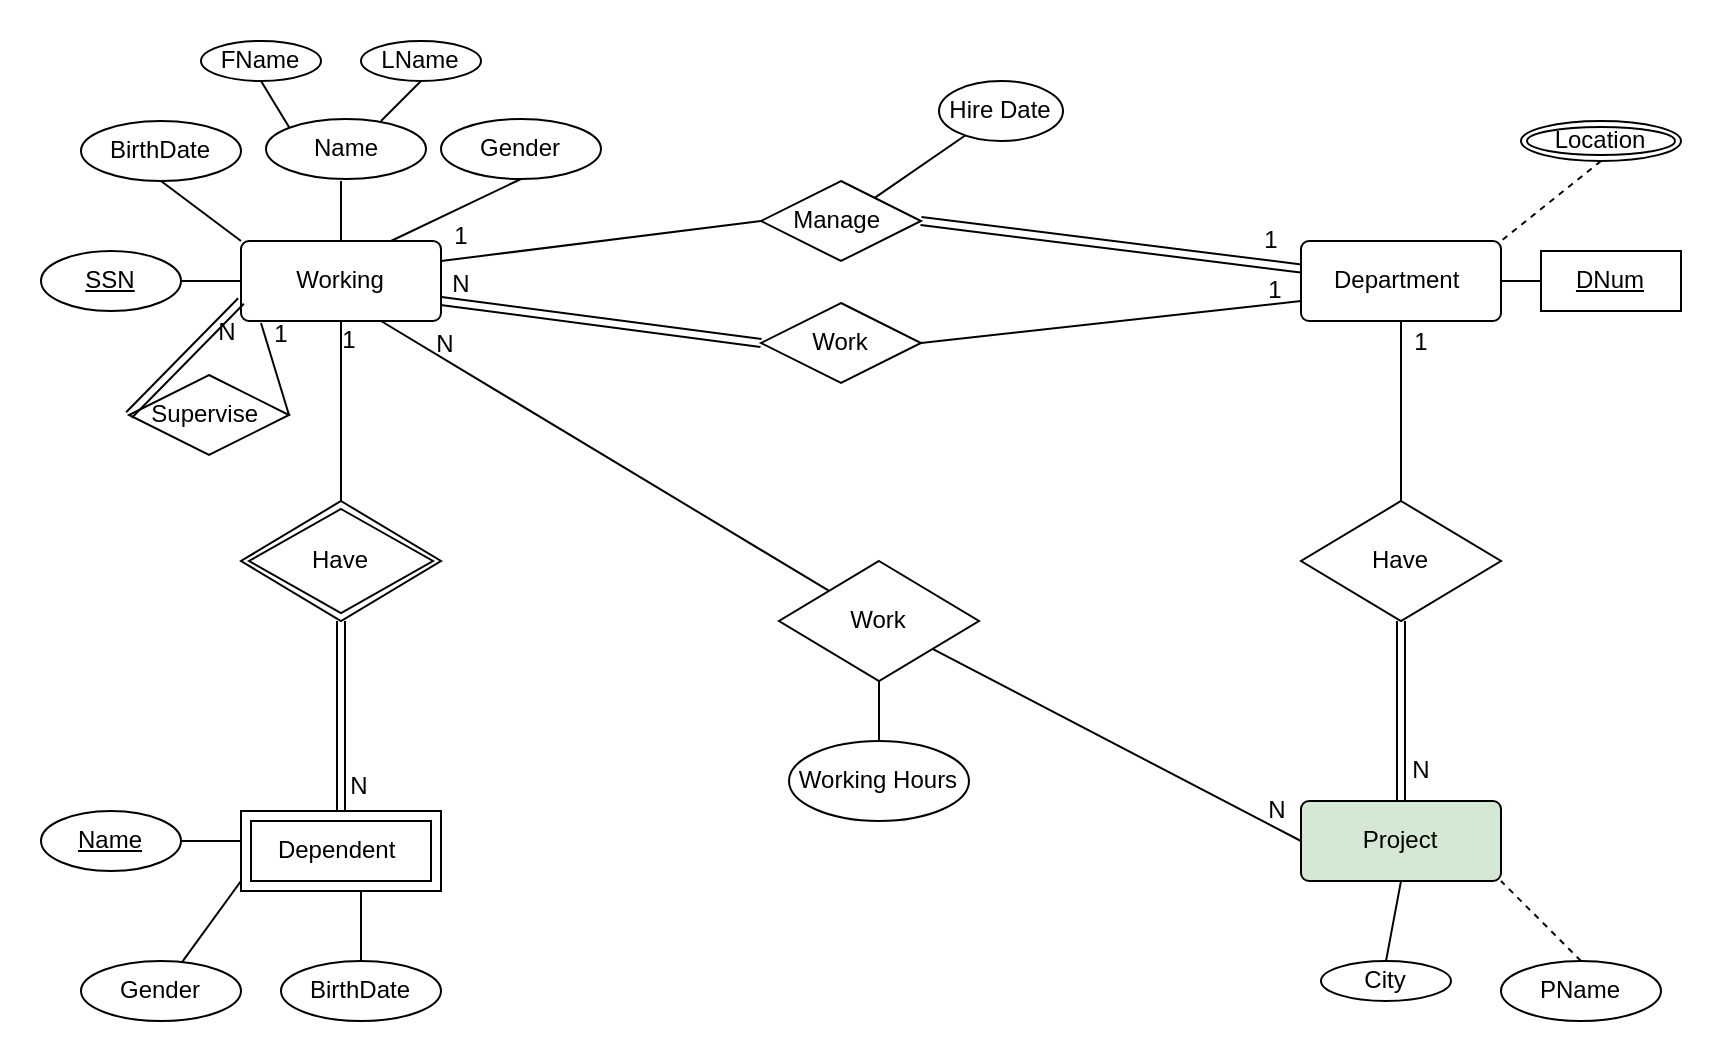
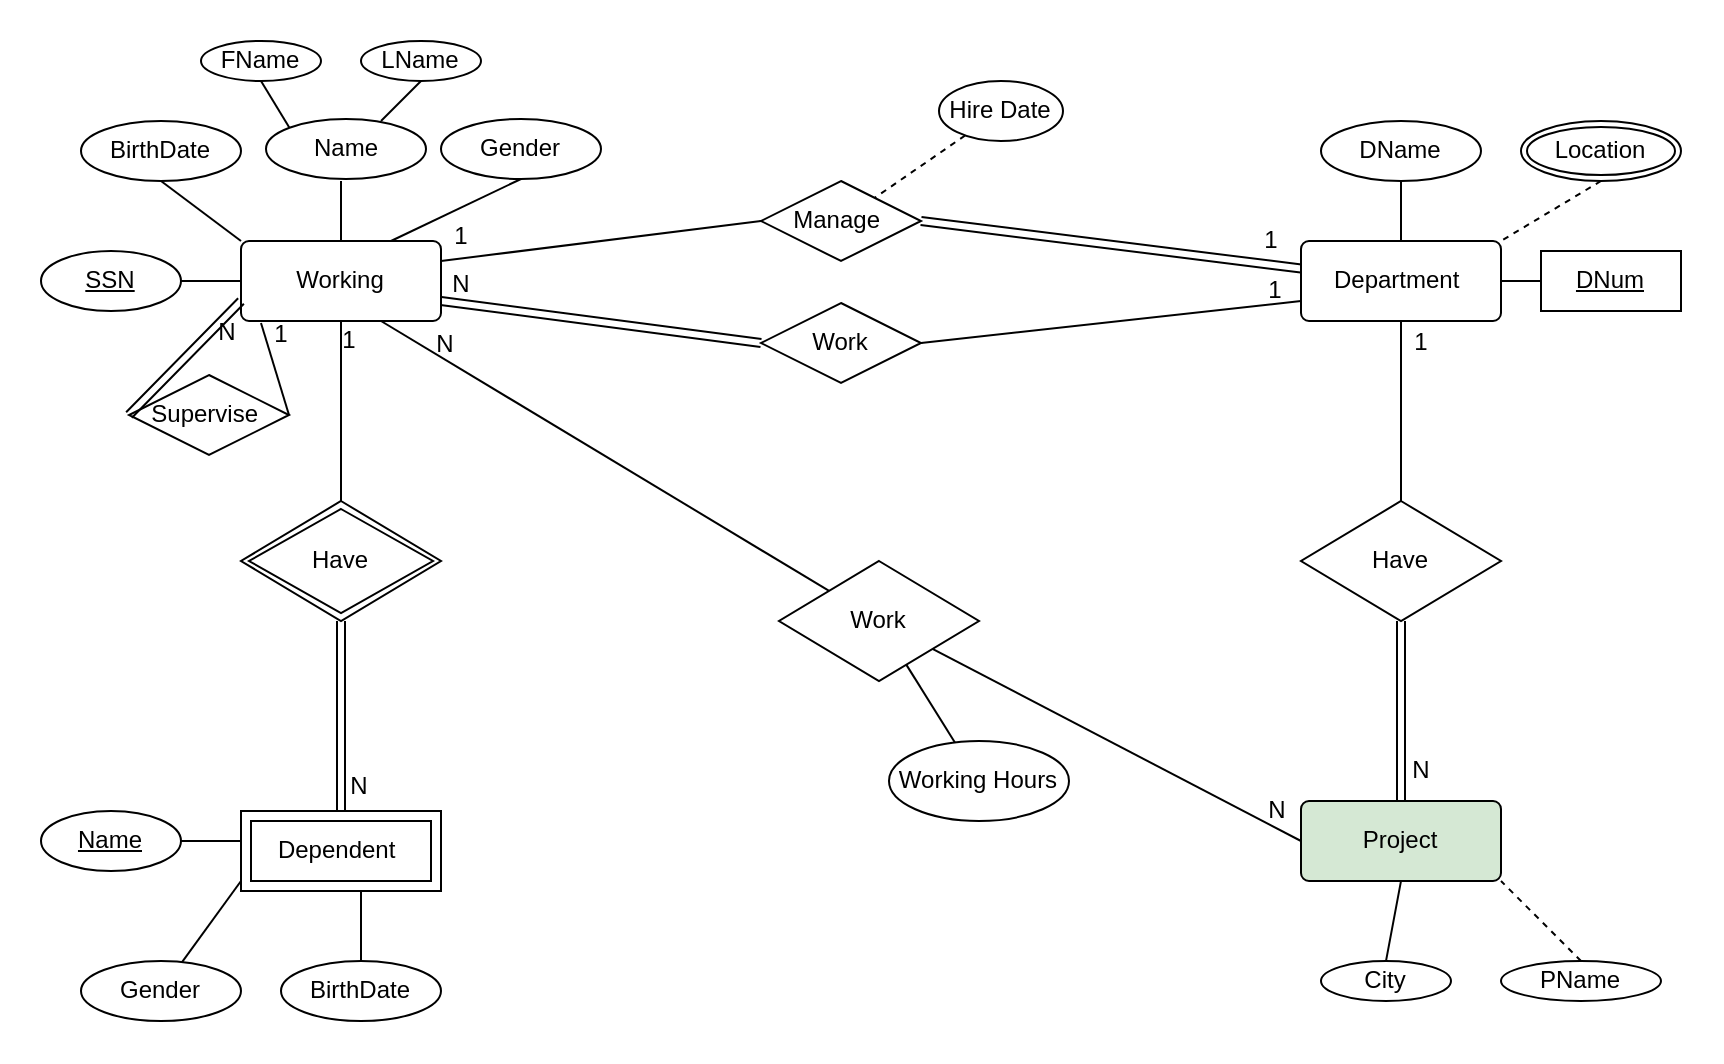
node "Location": size 160x40 -> 160x60
node "DName": added
edge "Hire Date" -- "Manage": style solid -> dashed
edge "DName" -- "Department": added
node "Working Hours": moved (879, 781) -> (979, 781)
node "PName": size 160x60 -> 160x40
